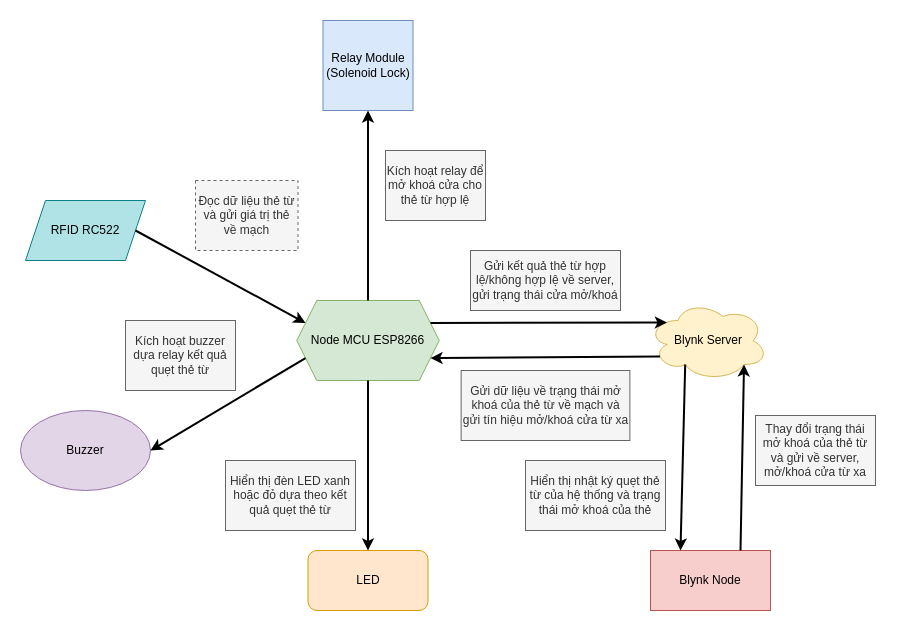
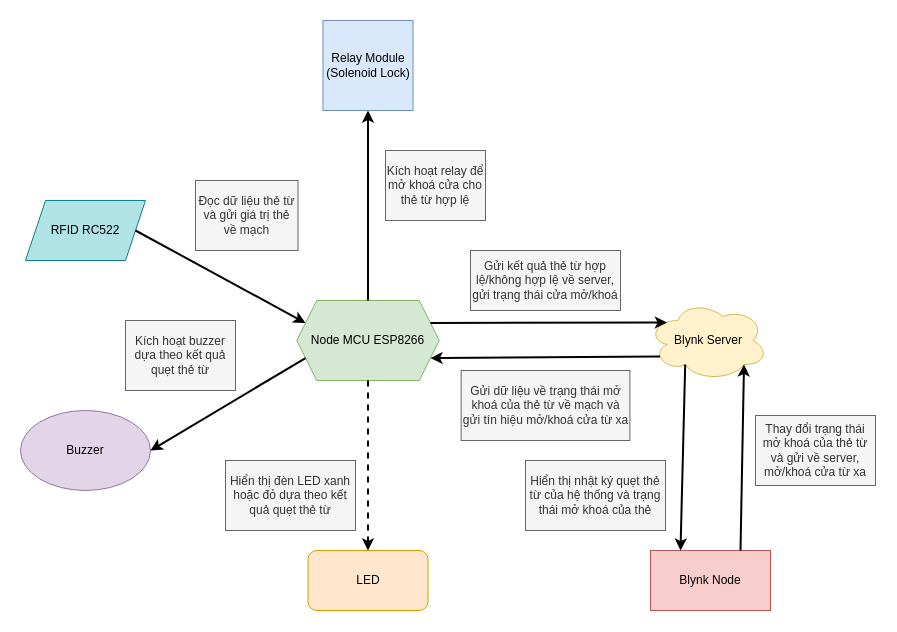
node "Đọc dữ liệu thẻ từ và gửi giá trị thẻ về mạch": style dashed -> solid
node "Kích hoạt buzzer dựa relay kết quả quẹt thẻ từ": label "Kích hoạt buzzer dựa relay kết quả quẹt thẻ từ" -> "Kích hoạt buzzer dựa theo kết quả quẹt thẻ từ"
edge "Node MCU ESP8266" -> "LED": style solid -> dashed
